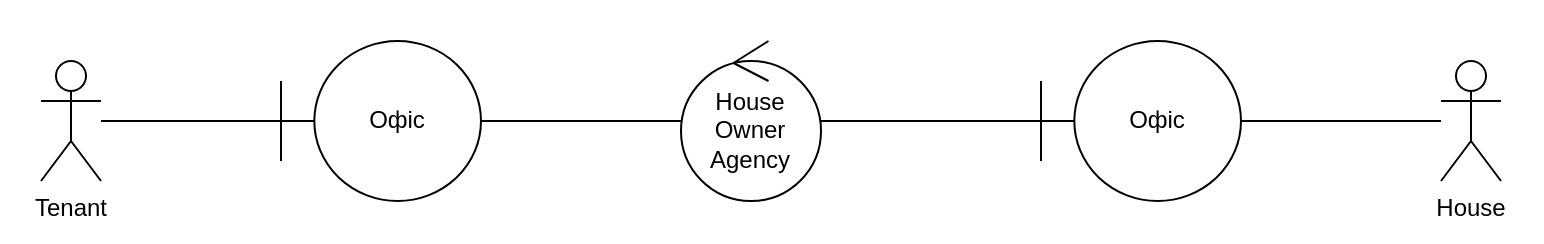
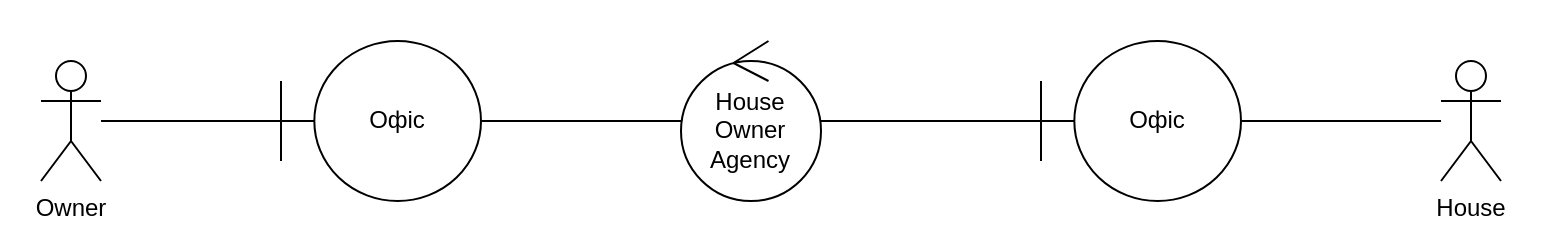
node "Tenant": label "Tenant" -> "Owner"
